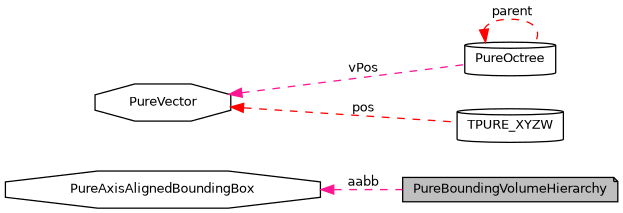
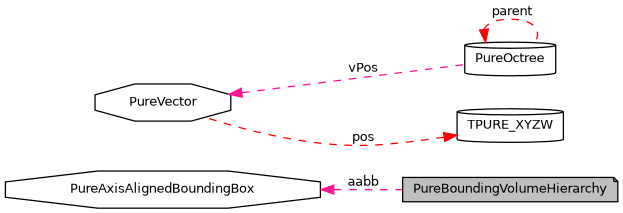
edge "TPURE_XYZW" -> "PureVector": reversed
